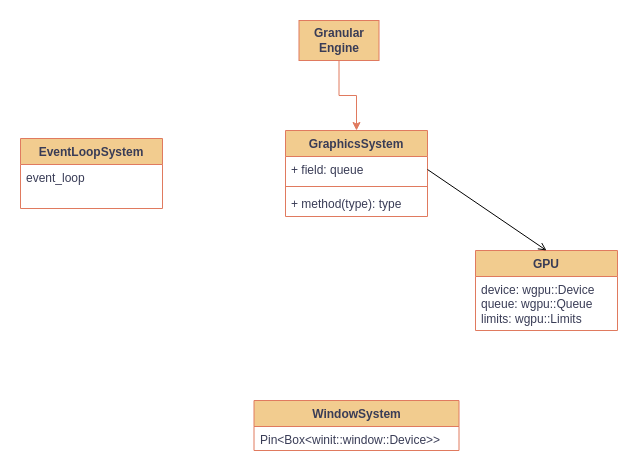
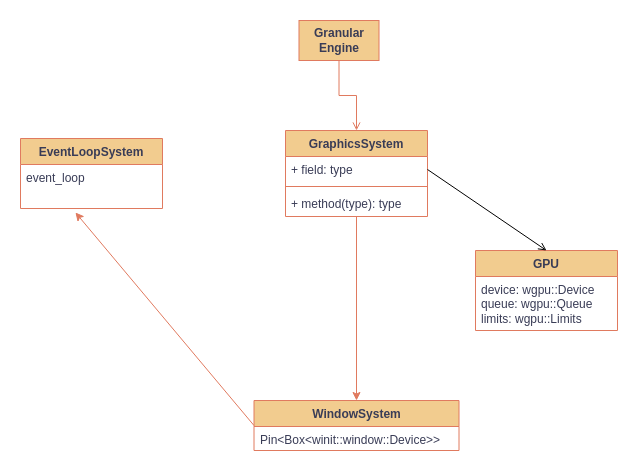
edge "Granular Engine" -> "GraphicsSystem": arrowhead classic -> open
node "+ field: queue": label "+ field: queue" -> "+ field: type"
edge "+ method(type): type" -> "WindowSystem": added
edge "WindowSystem" -> "event_loop": added
